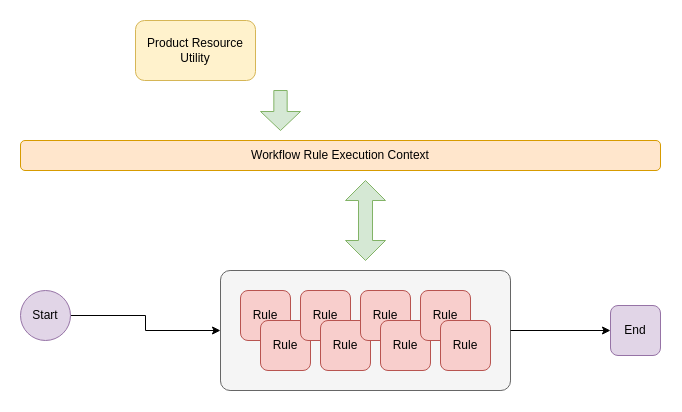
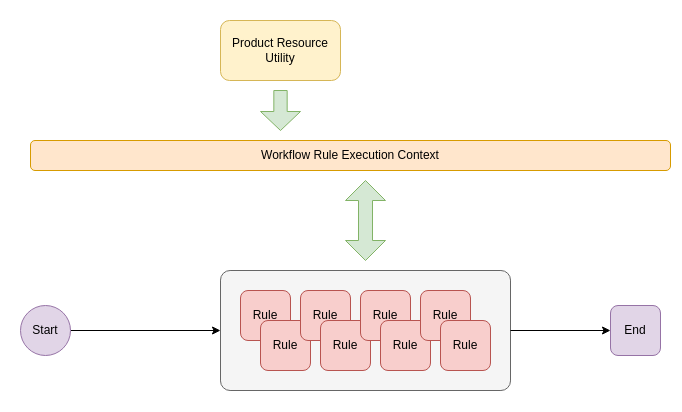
node "Product Resource Utility": moved (196, 51) -> (281, 51)
node "Workflow Rule Execution Context": moved (341, 156) -> (351, 156)
node "Start": moved (46, 316) -> (46, 331)
